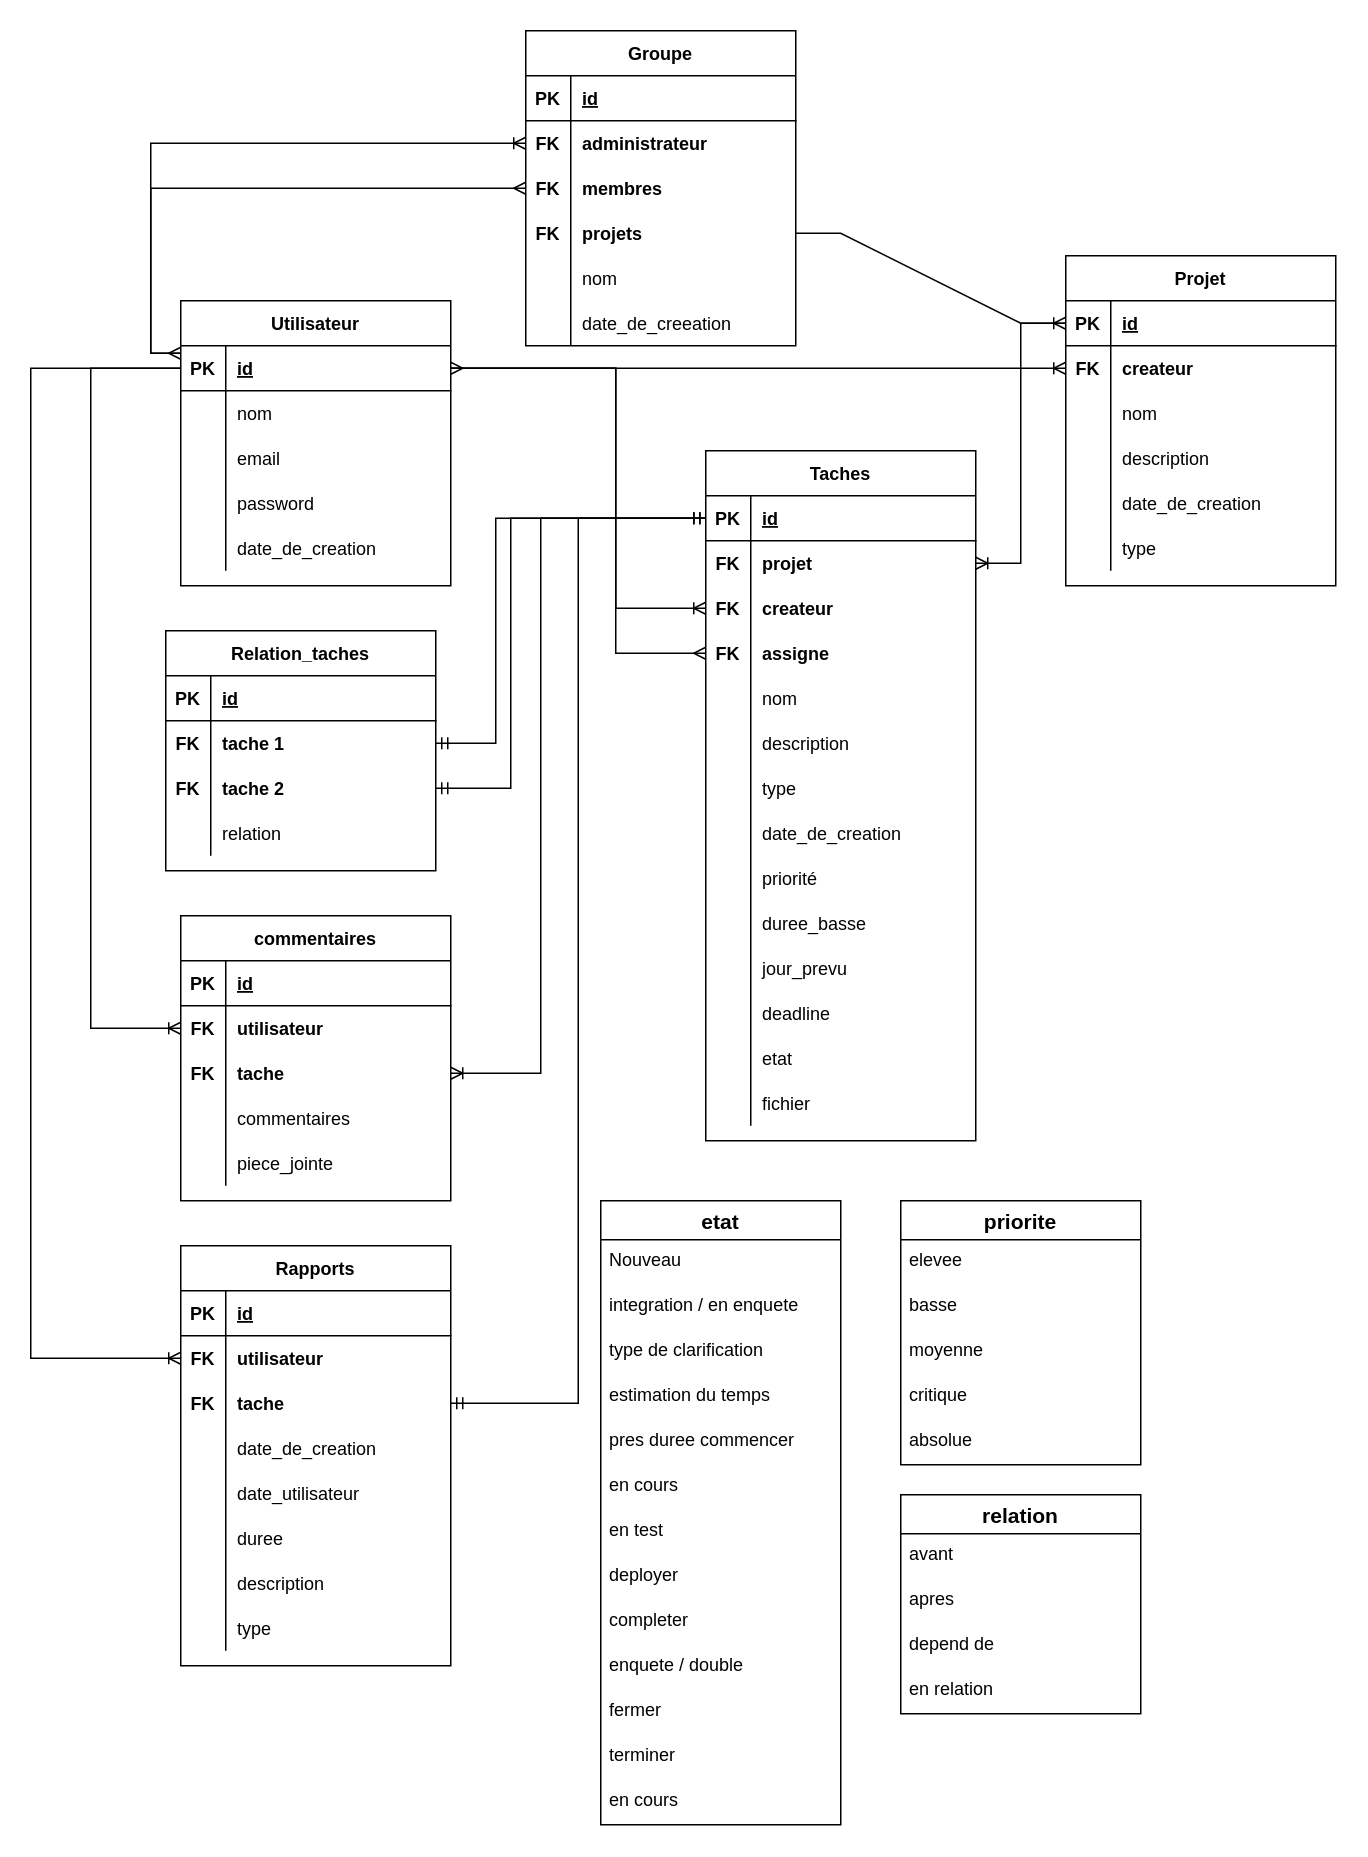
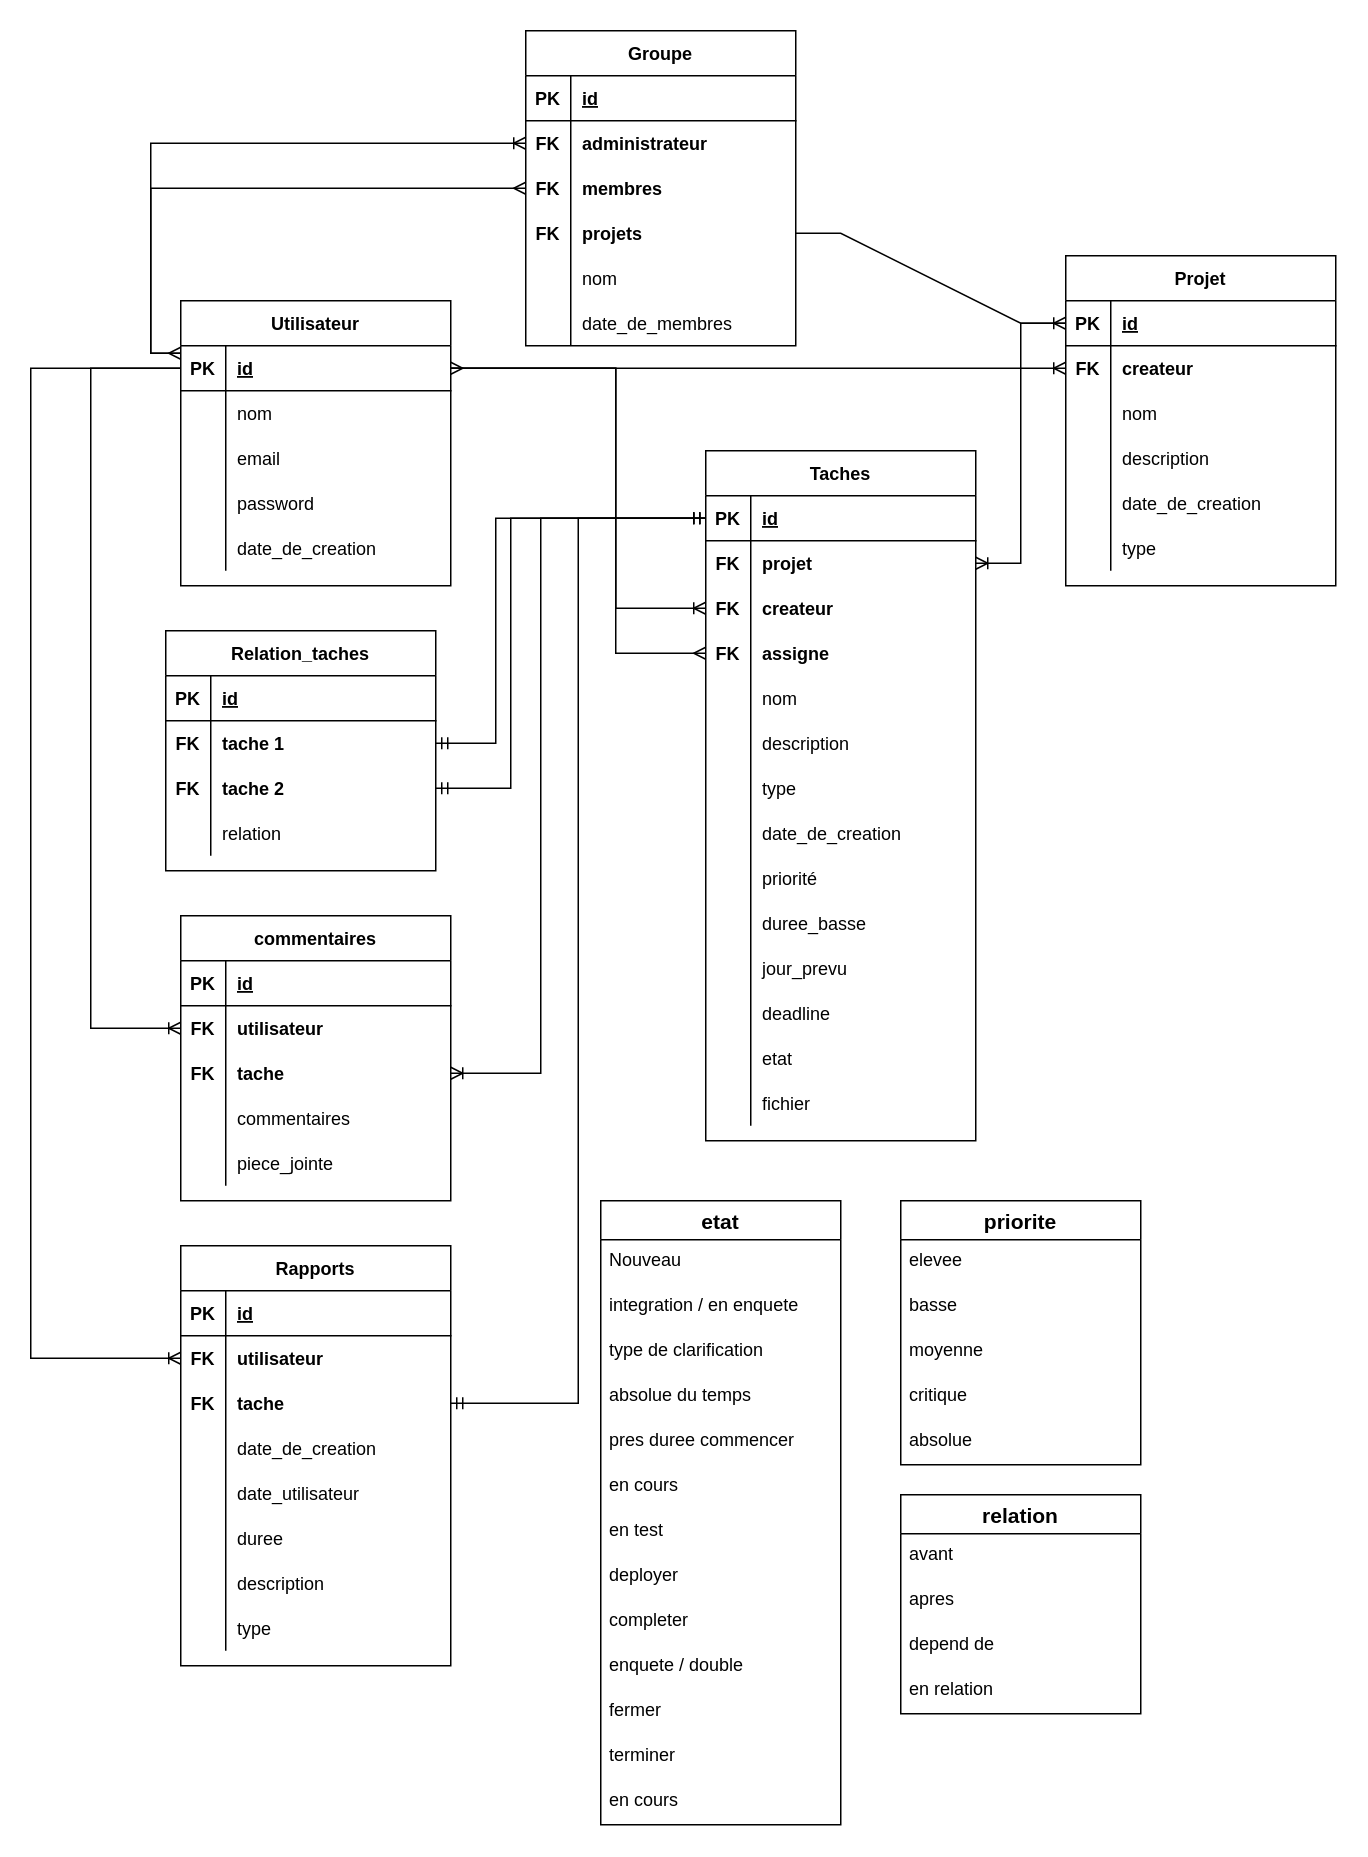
node "date_de_creeation": label "date_de_creeation" -> "date_de_membres"
node "estimation du temps": label "estimation du temps" -> "absolue du temps"
